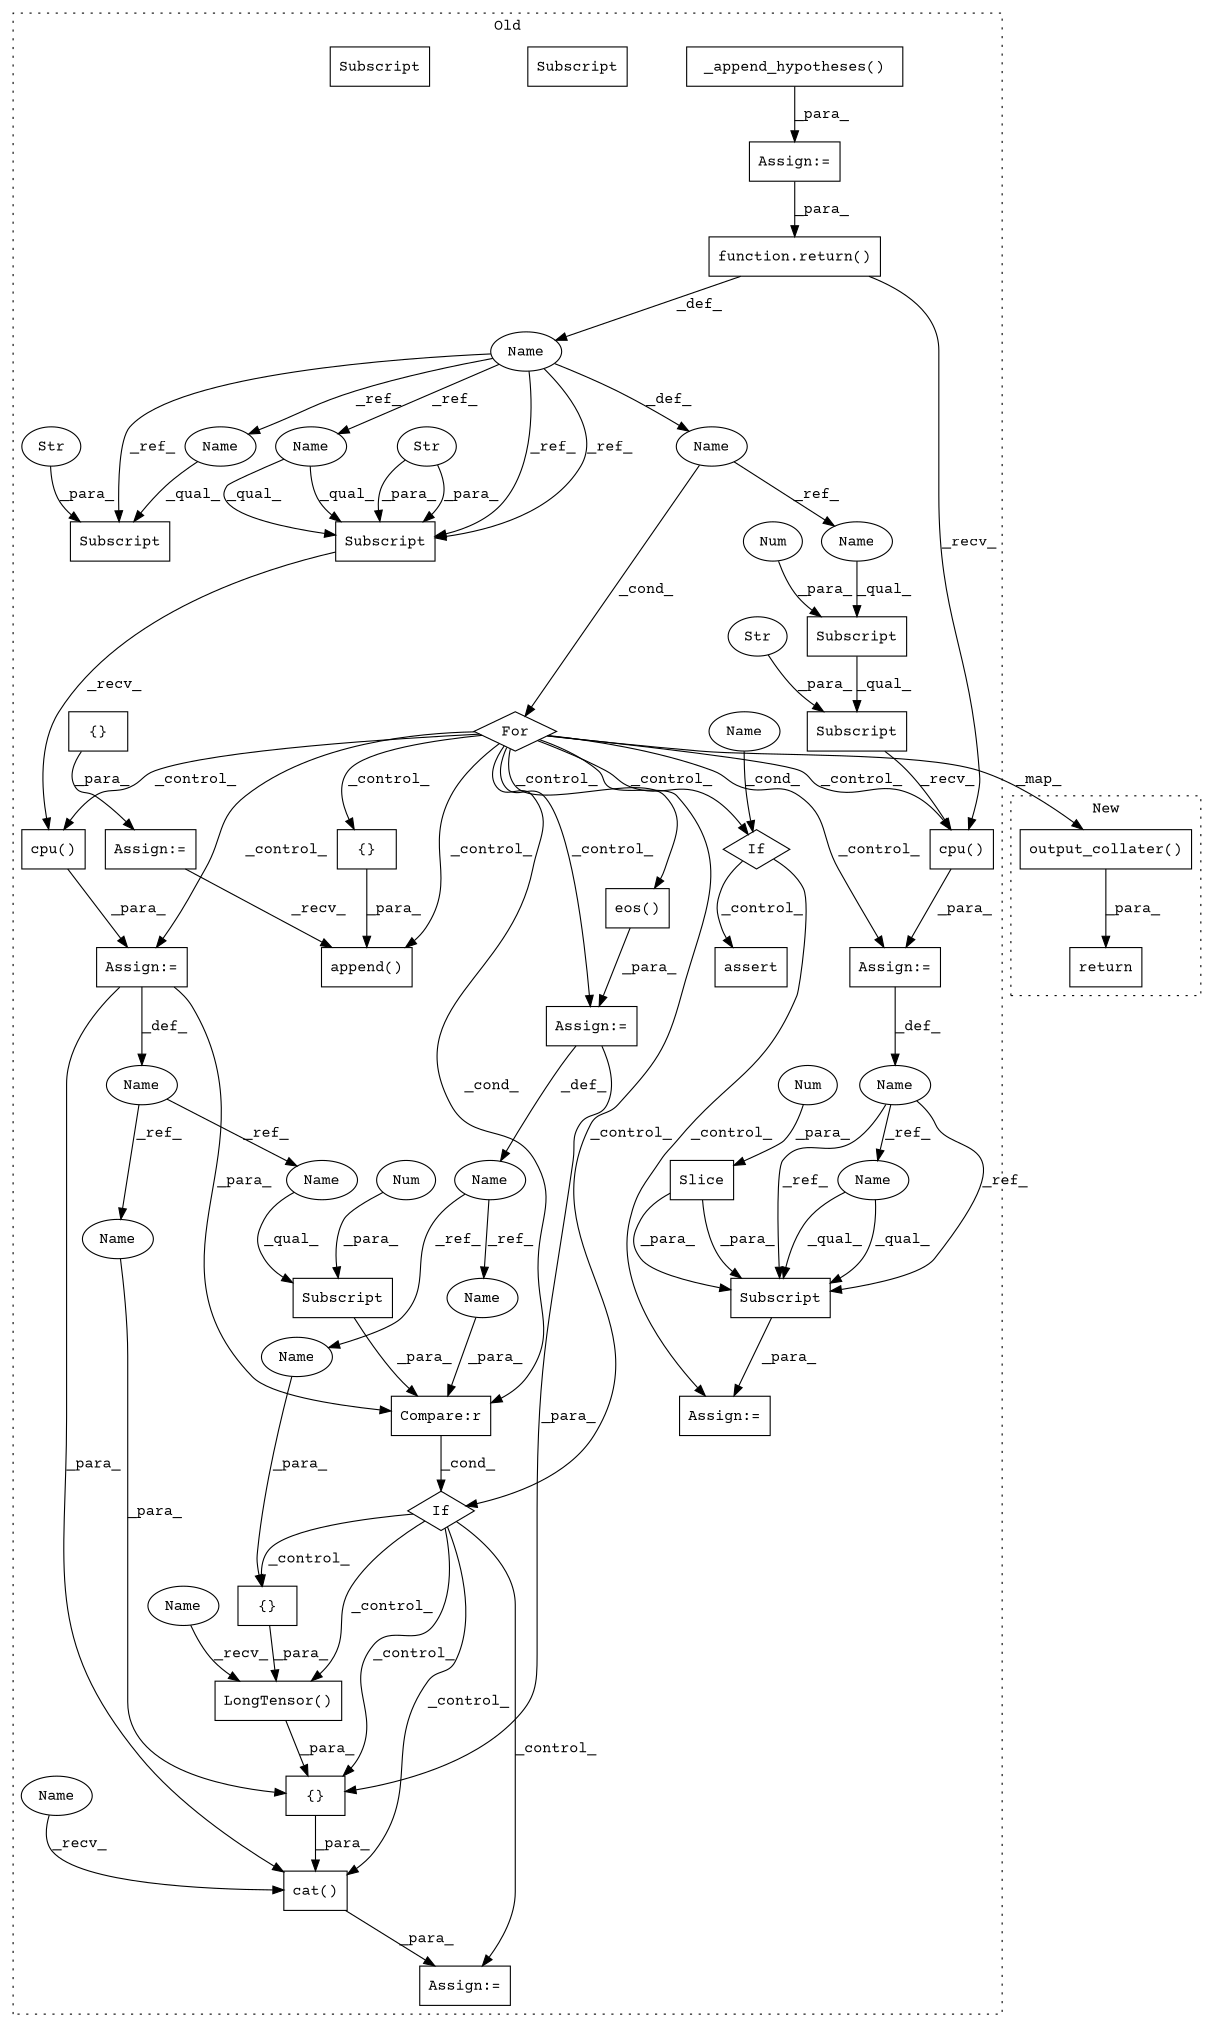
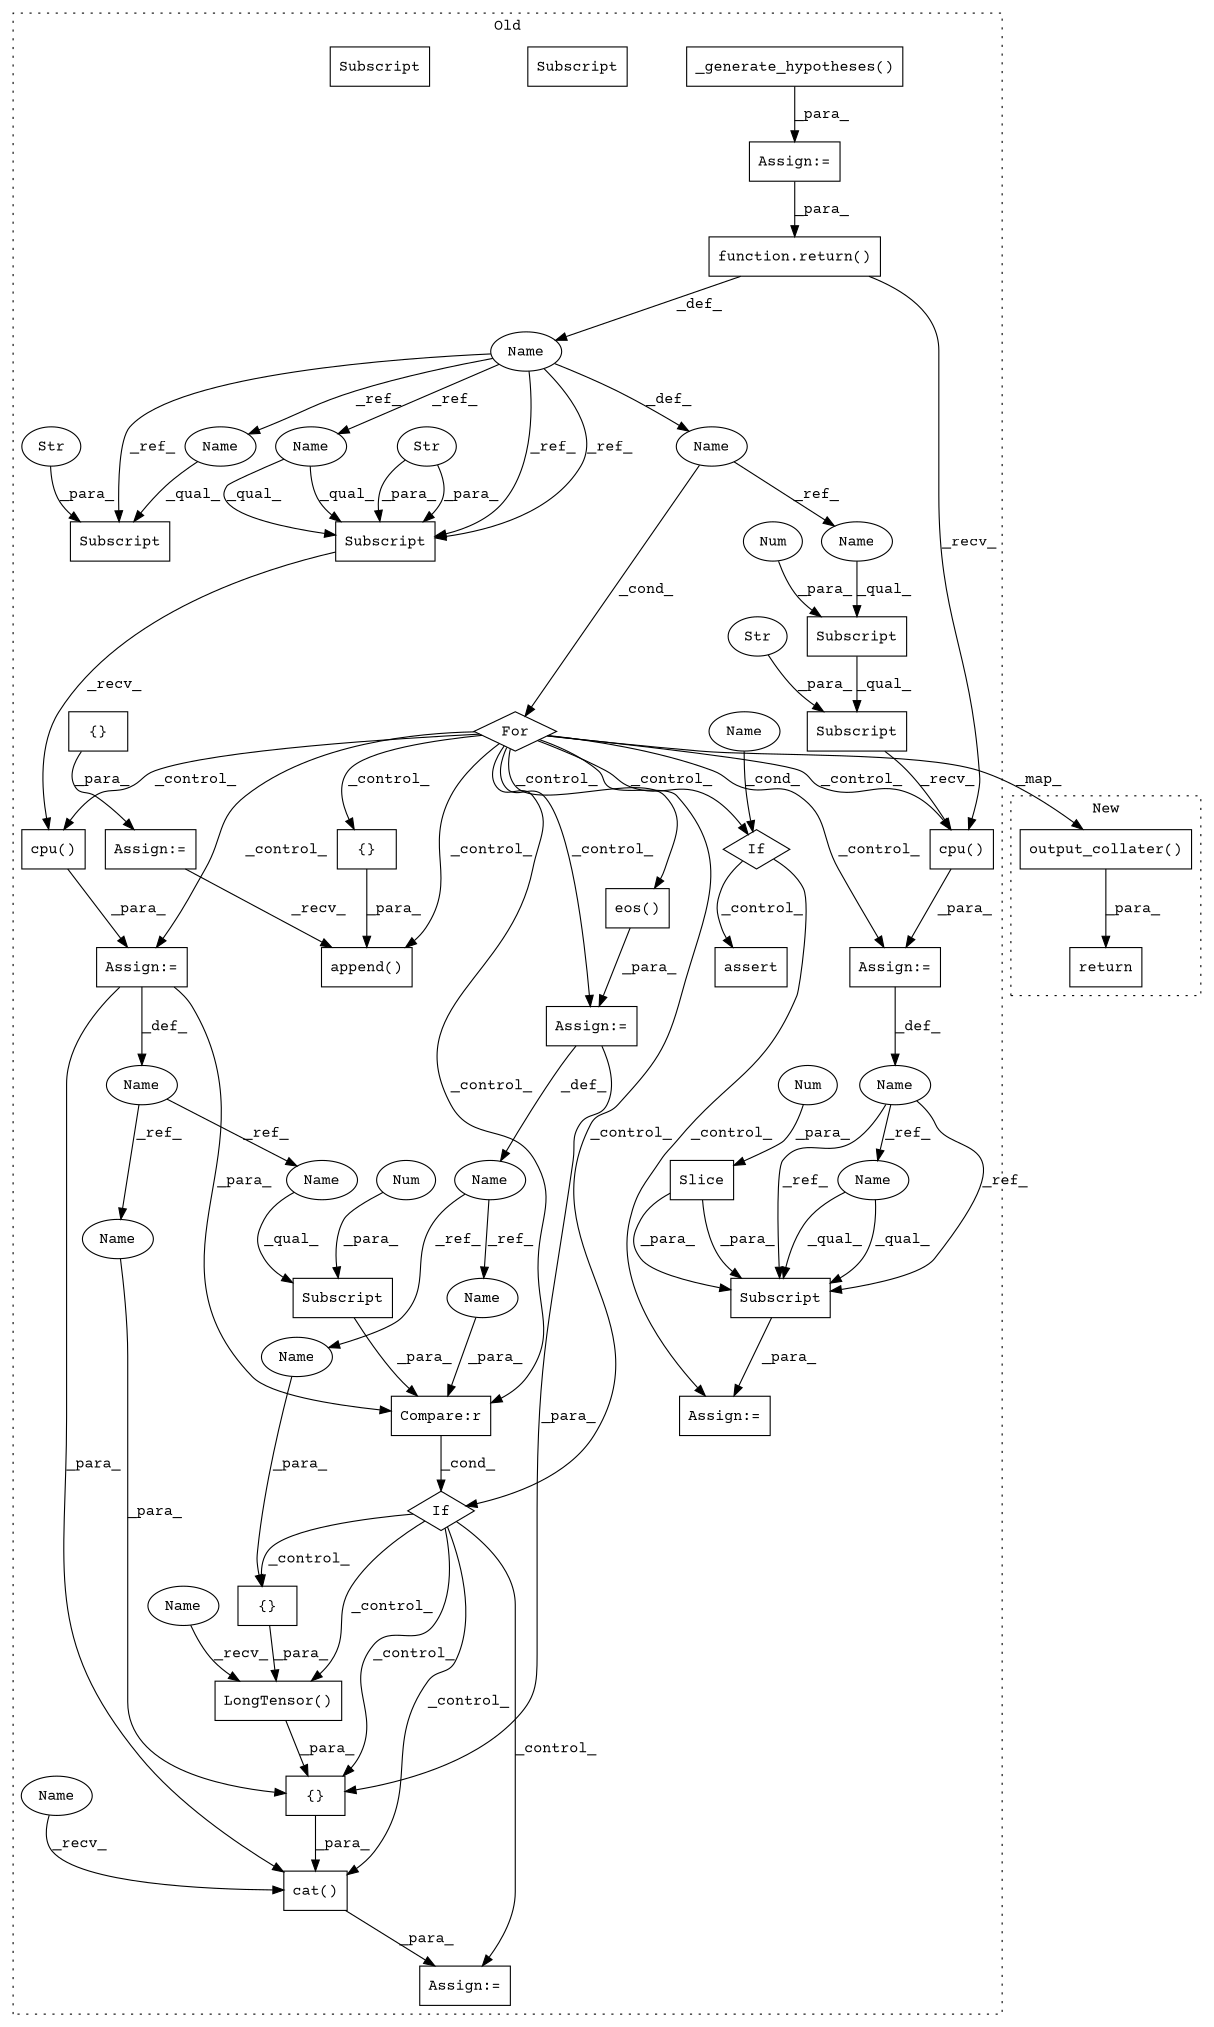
node "_append_hypotheses()": label "_append_hypotheses()" -> "_generate_hypotheses()"
edge "For" -> "Compare:r": label "_cond_" -> "_control_"
